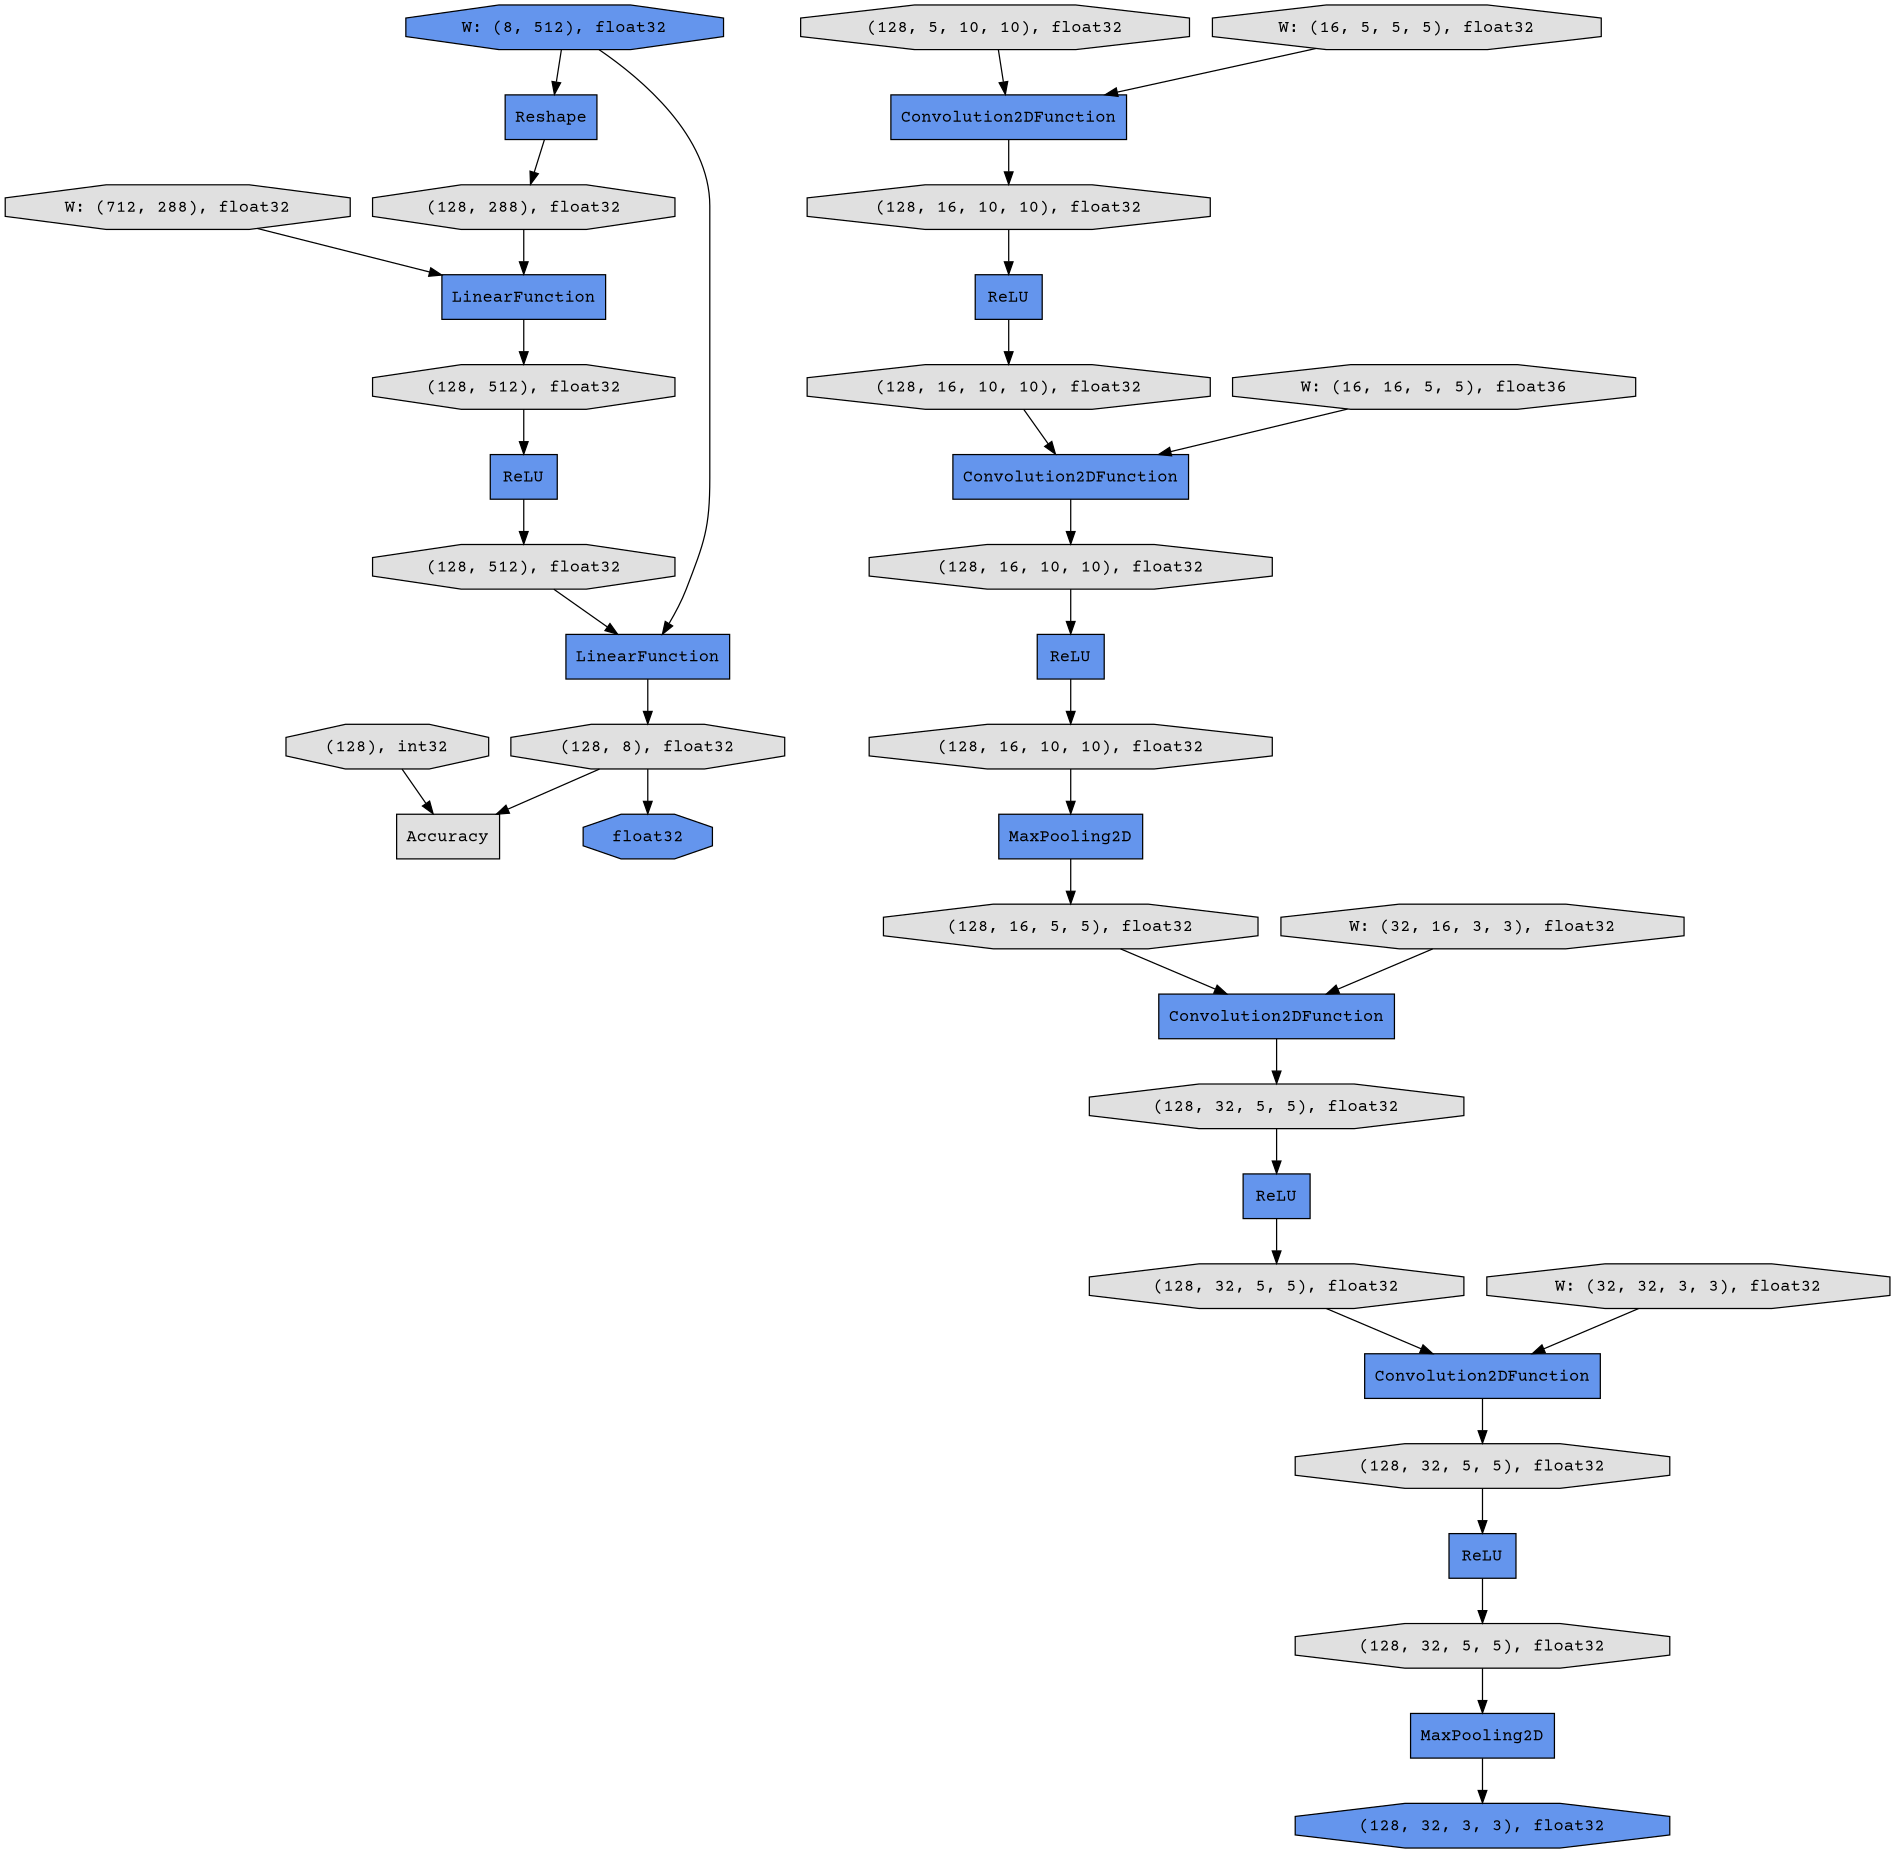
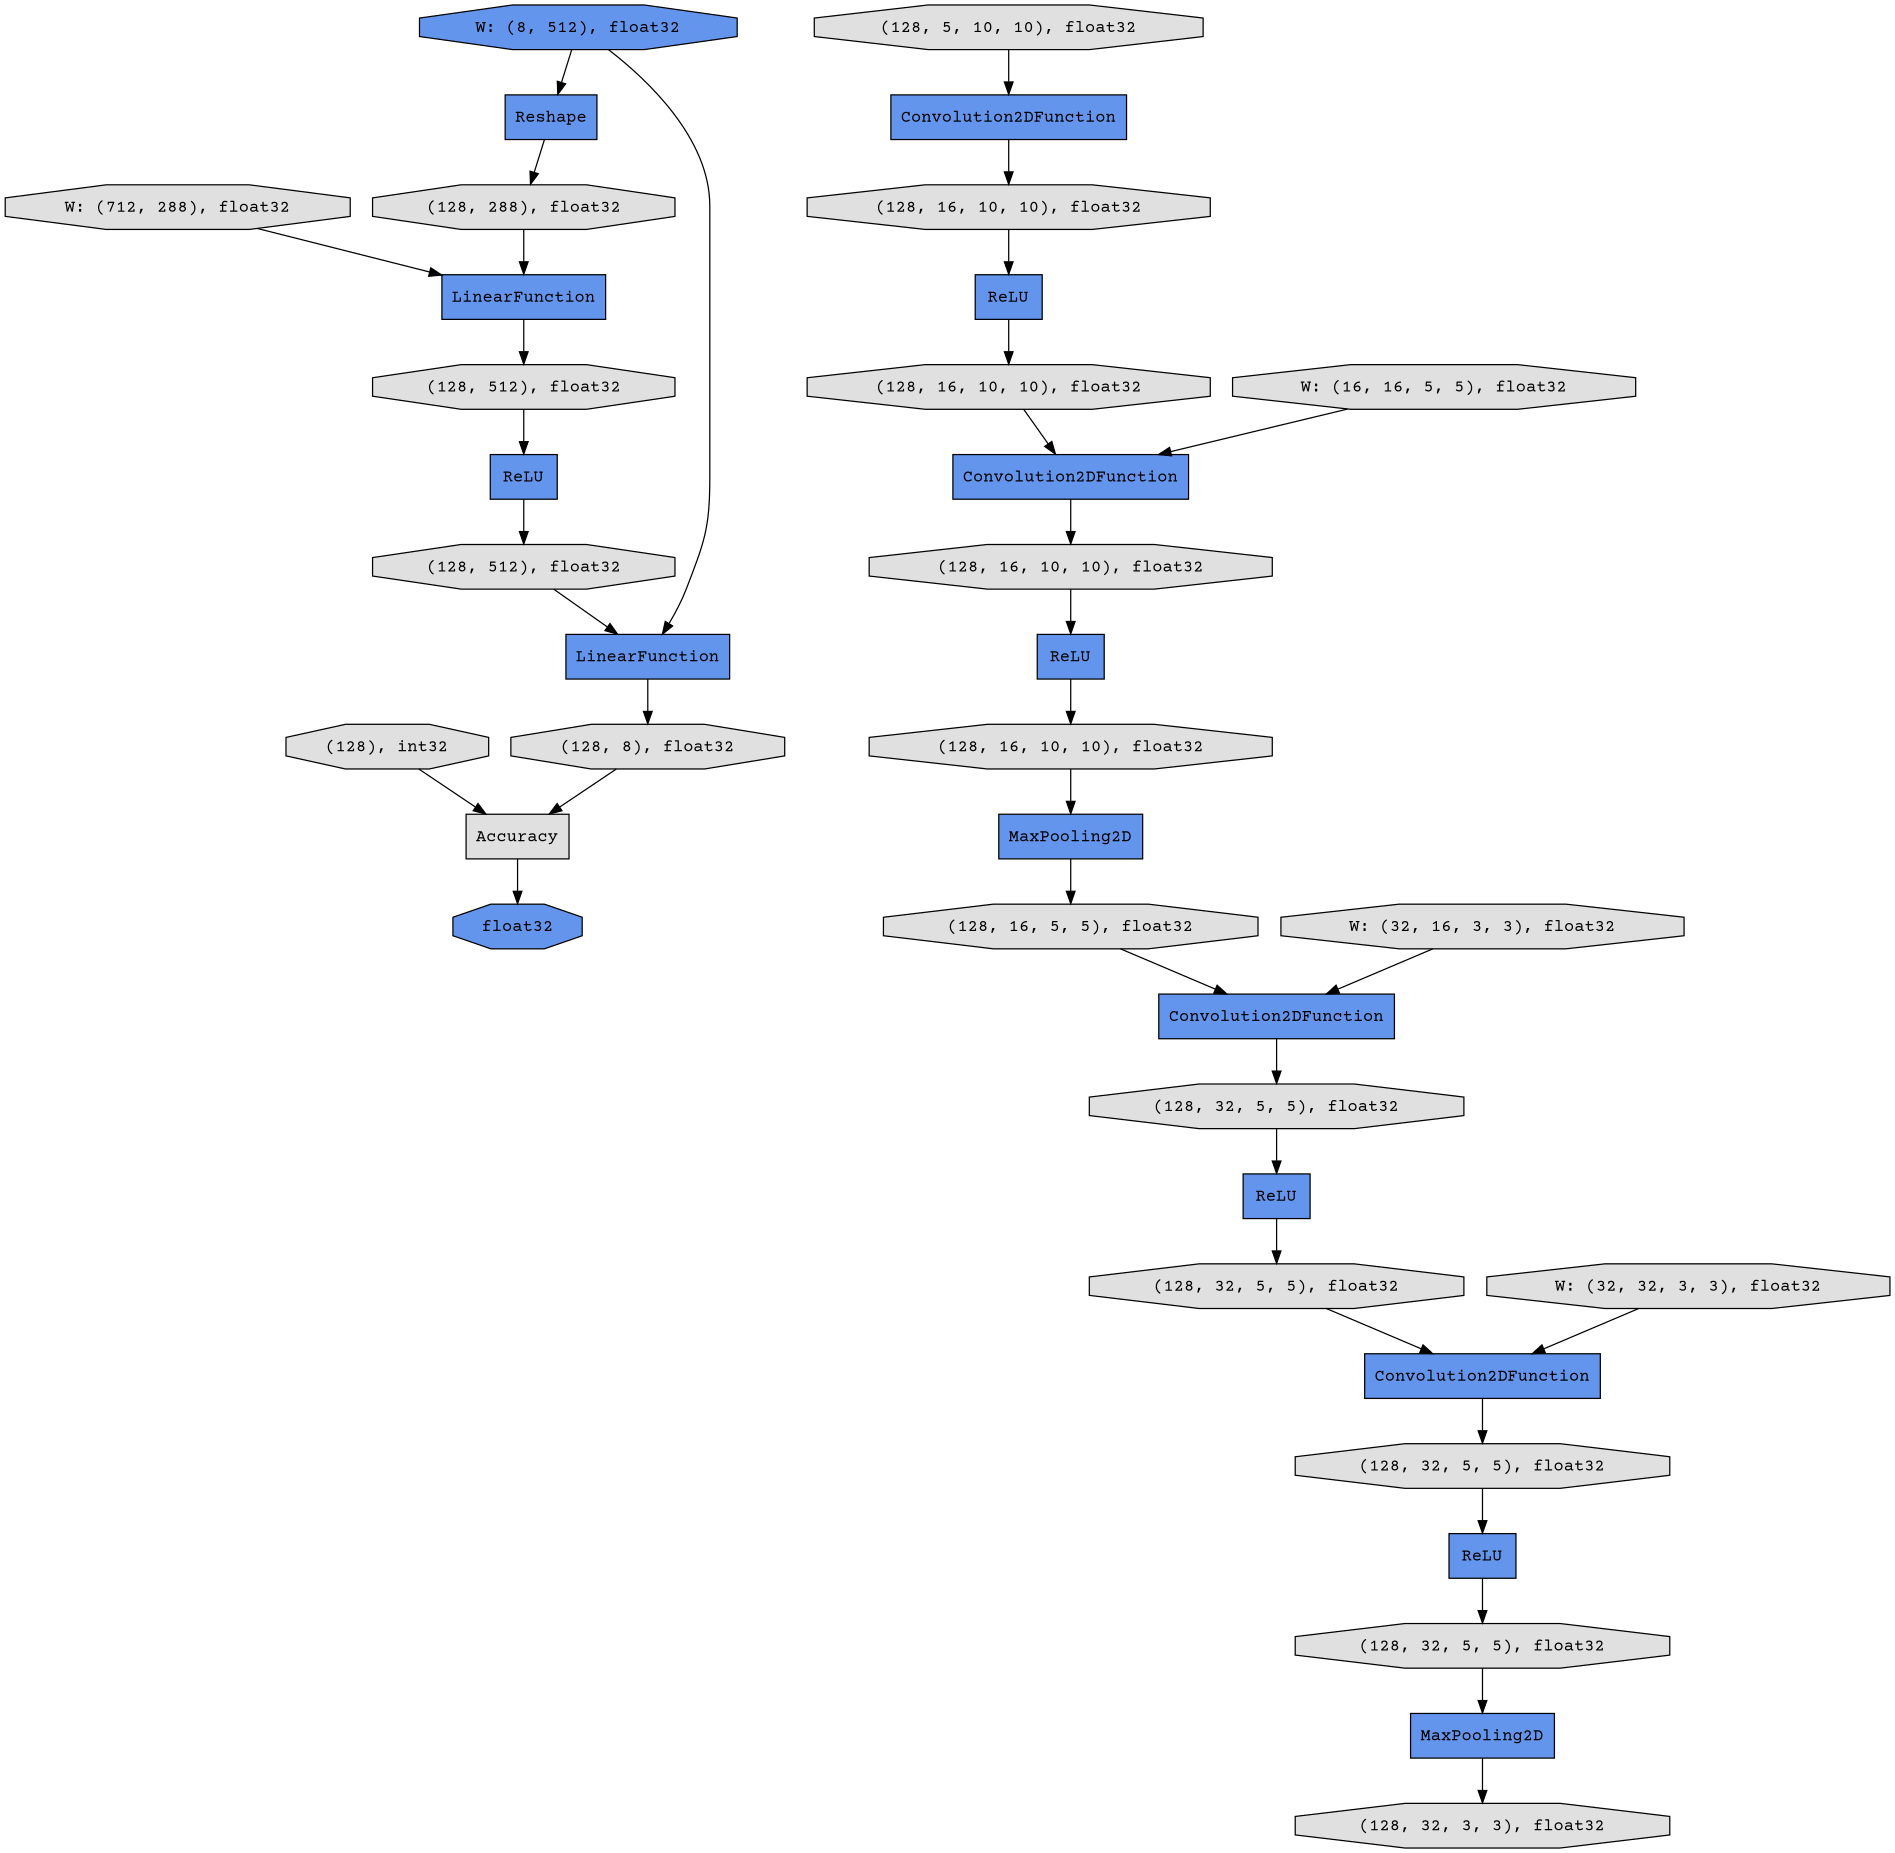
node "W: (16, 5, 5, 5), float32": removed
node "W: (16, 16, 5, 5), float36": label "W: (16, 16, 5, 5), float36" -> "W: (16, 16, 5, 5), float32"
edge "(128, 8), float32" -> "float32": now "Accuracy" -> "float32"
node "(128, 32, 3, 3), float32": fillcolor #6495ed -> #e0e0e0
